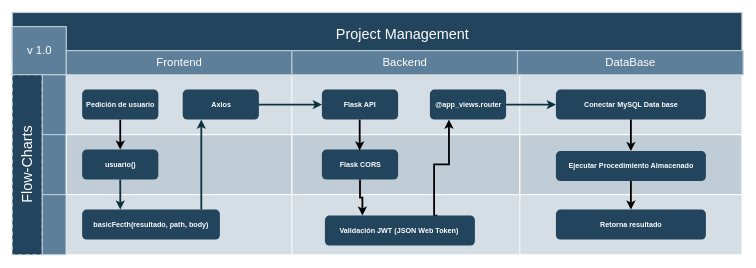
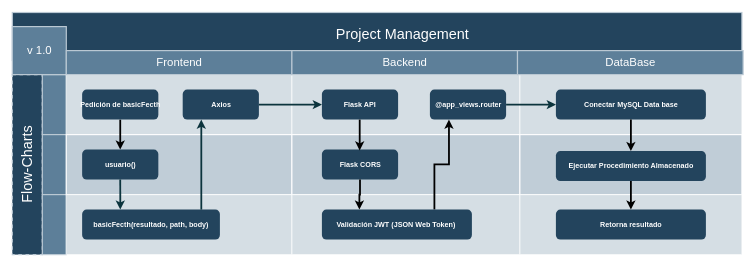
node "Pedición de usuario": label "Pedición de usuario" -> "Pedición de basicFecth"
node "Validación JWT (JSON Web Token)": moved (400, 230) -> (397, 224)
